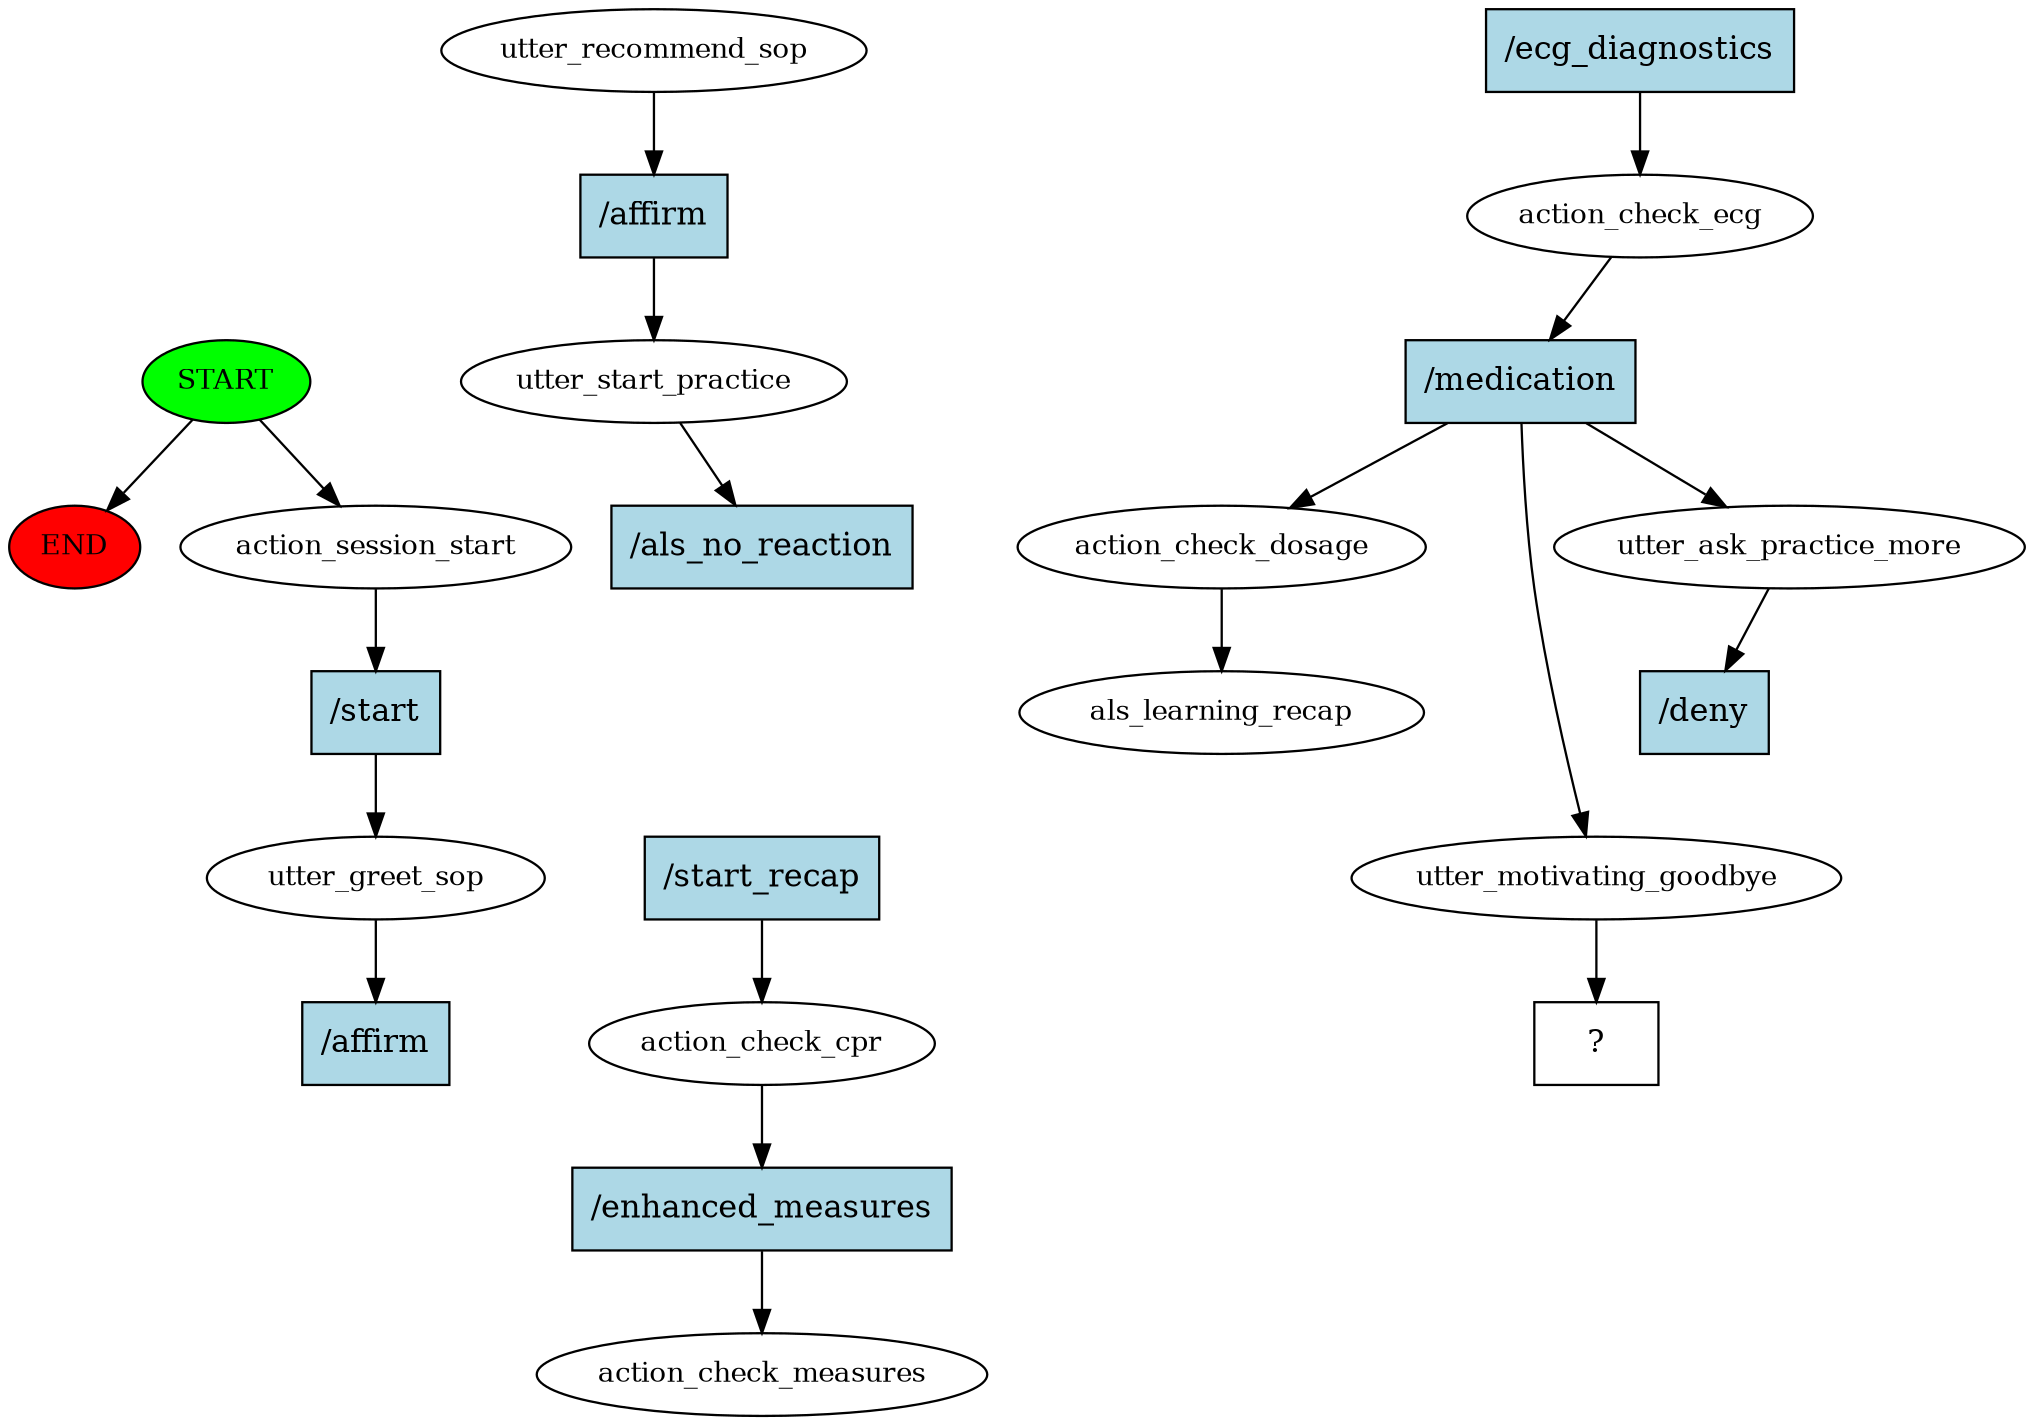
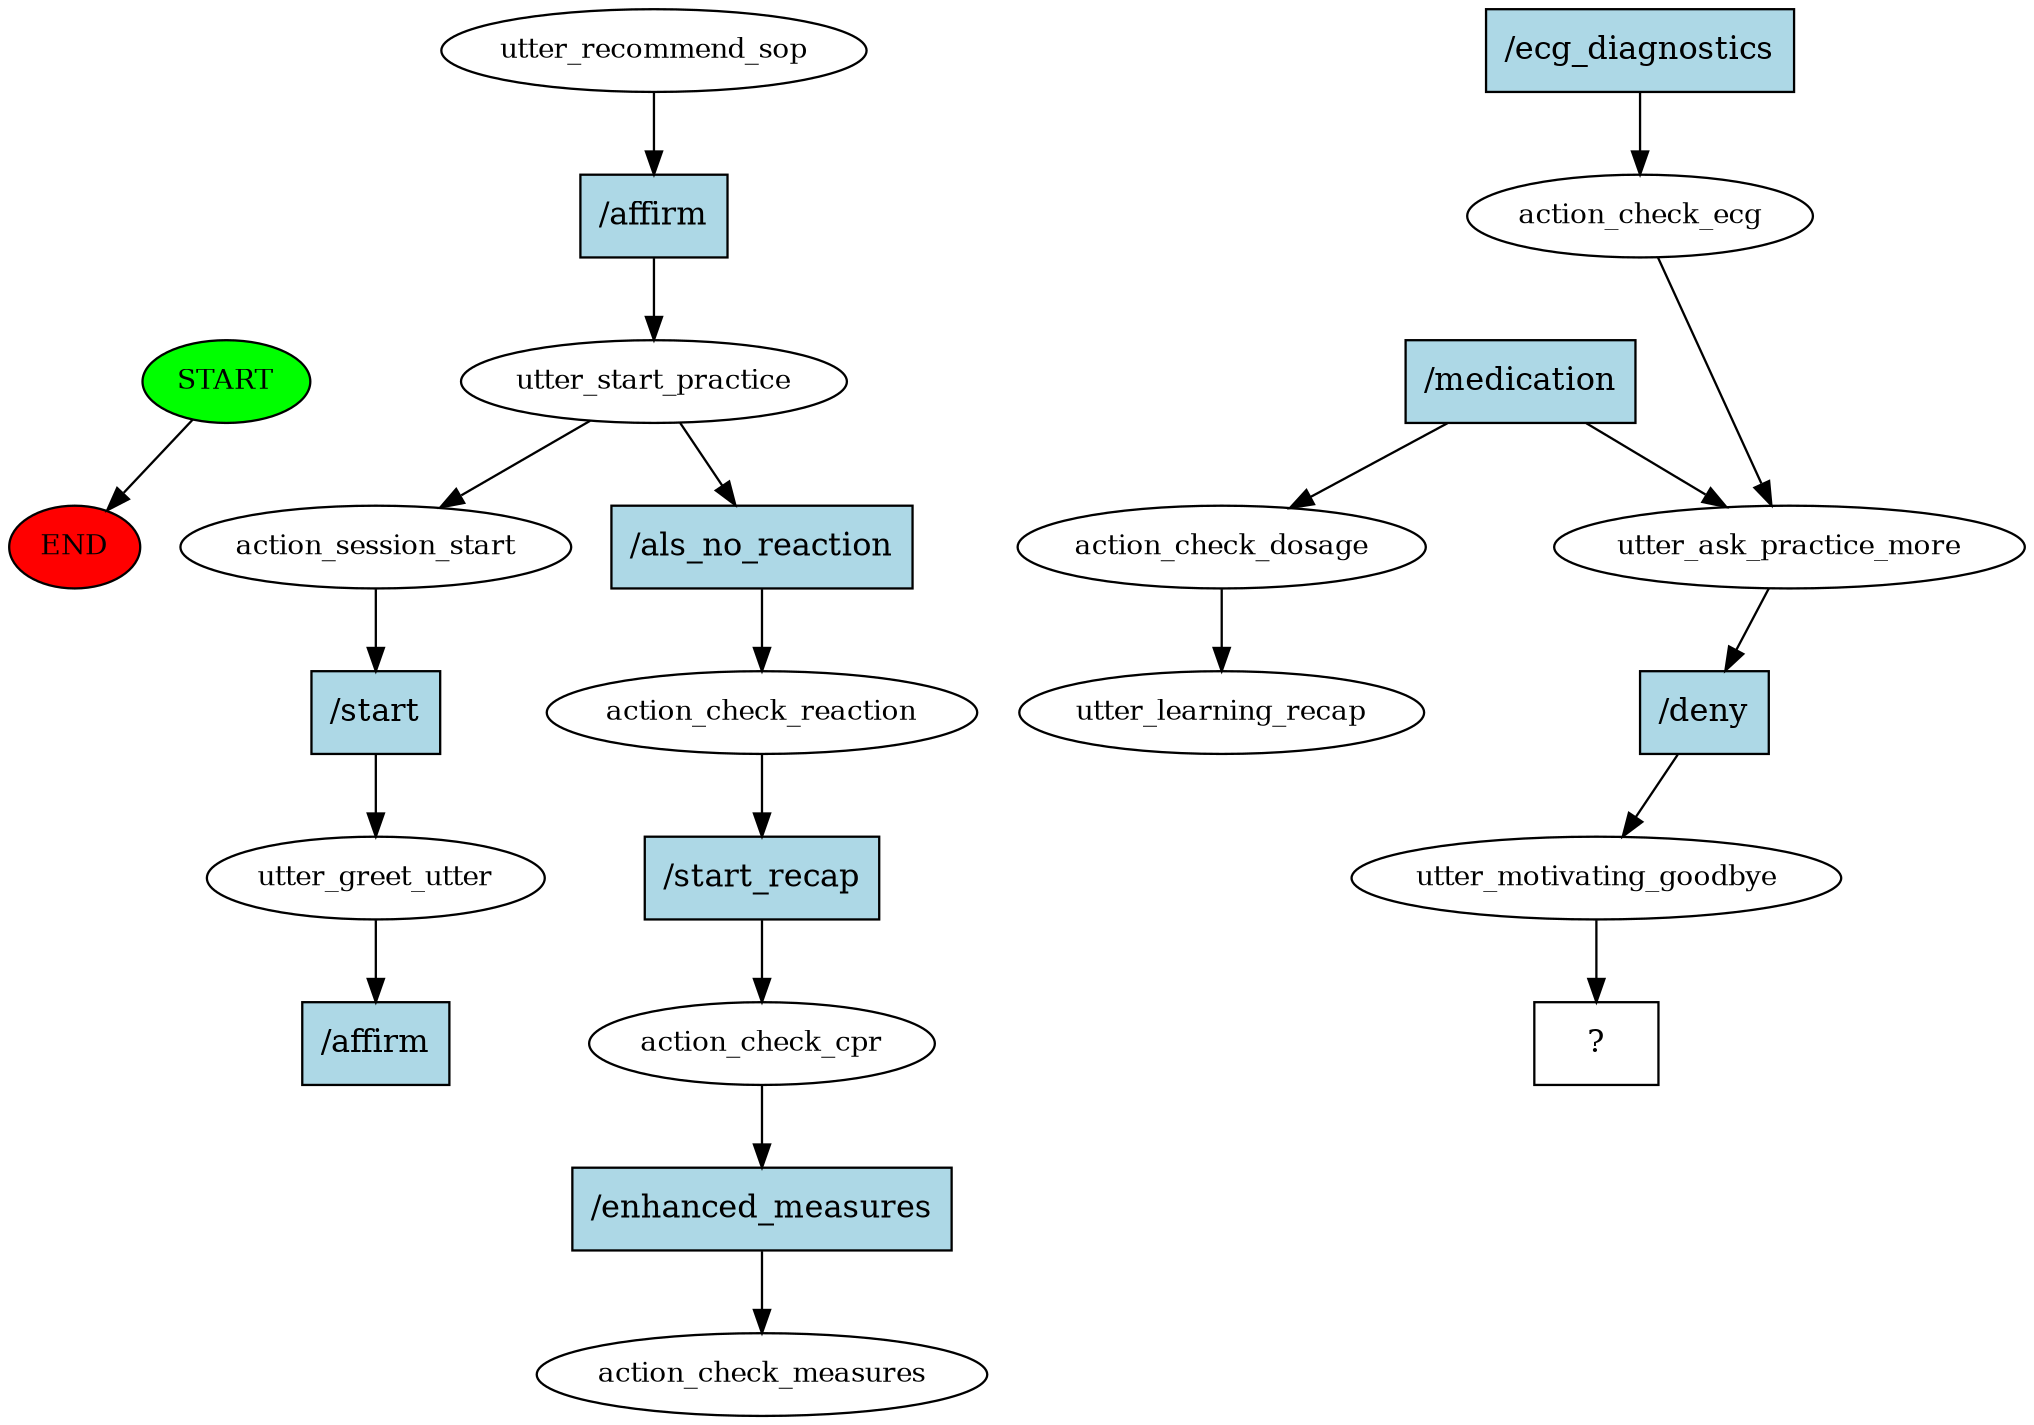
edge "action_check_ecg" -> "/medication": now "action_check_ecg" -> "utter_ask_practice_more"
edge "START" -> "action_session_start": now "utter_start_practice" -> "action_session_start"
edge "/medication" -> "utter_motivating_goodbye": now "/deny" -> "utter_motivating_goodbye"
node "action_check_reaction": added
node "als_learning_recap": label "als_learning_recap" -> "utter_learning_recap"
node "utter_greet_sop": label "utter_greet_sop" -> "utter_greet_utter"
